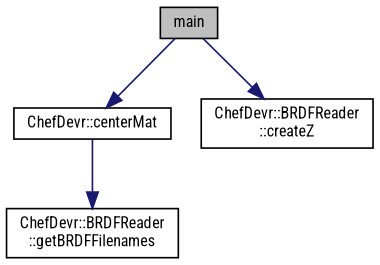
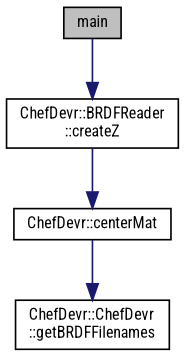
edge "main" -> "ChefDevr::centerMat": now "ChefDevr::BRDFReader ::createZ" -> "ChefDevr::centerMat"
node "ChefDevr::BRDFReader ::getBRDFFilenames": label "ChefDevr::BRDFReader ::getBRDFFilenames" -> "ChefDevr::ChefDevr ::getBRDFFilenames"
